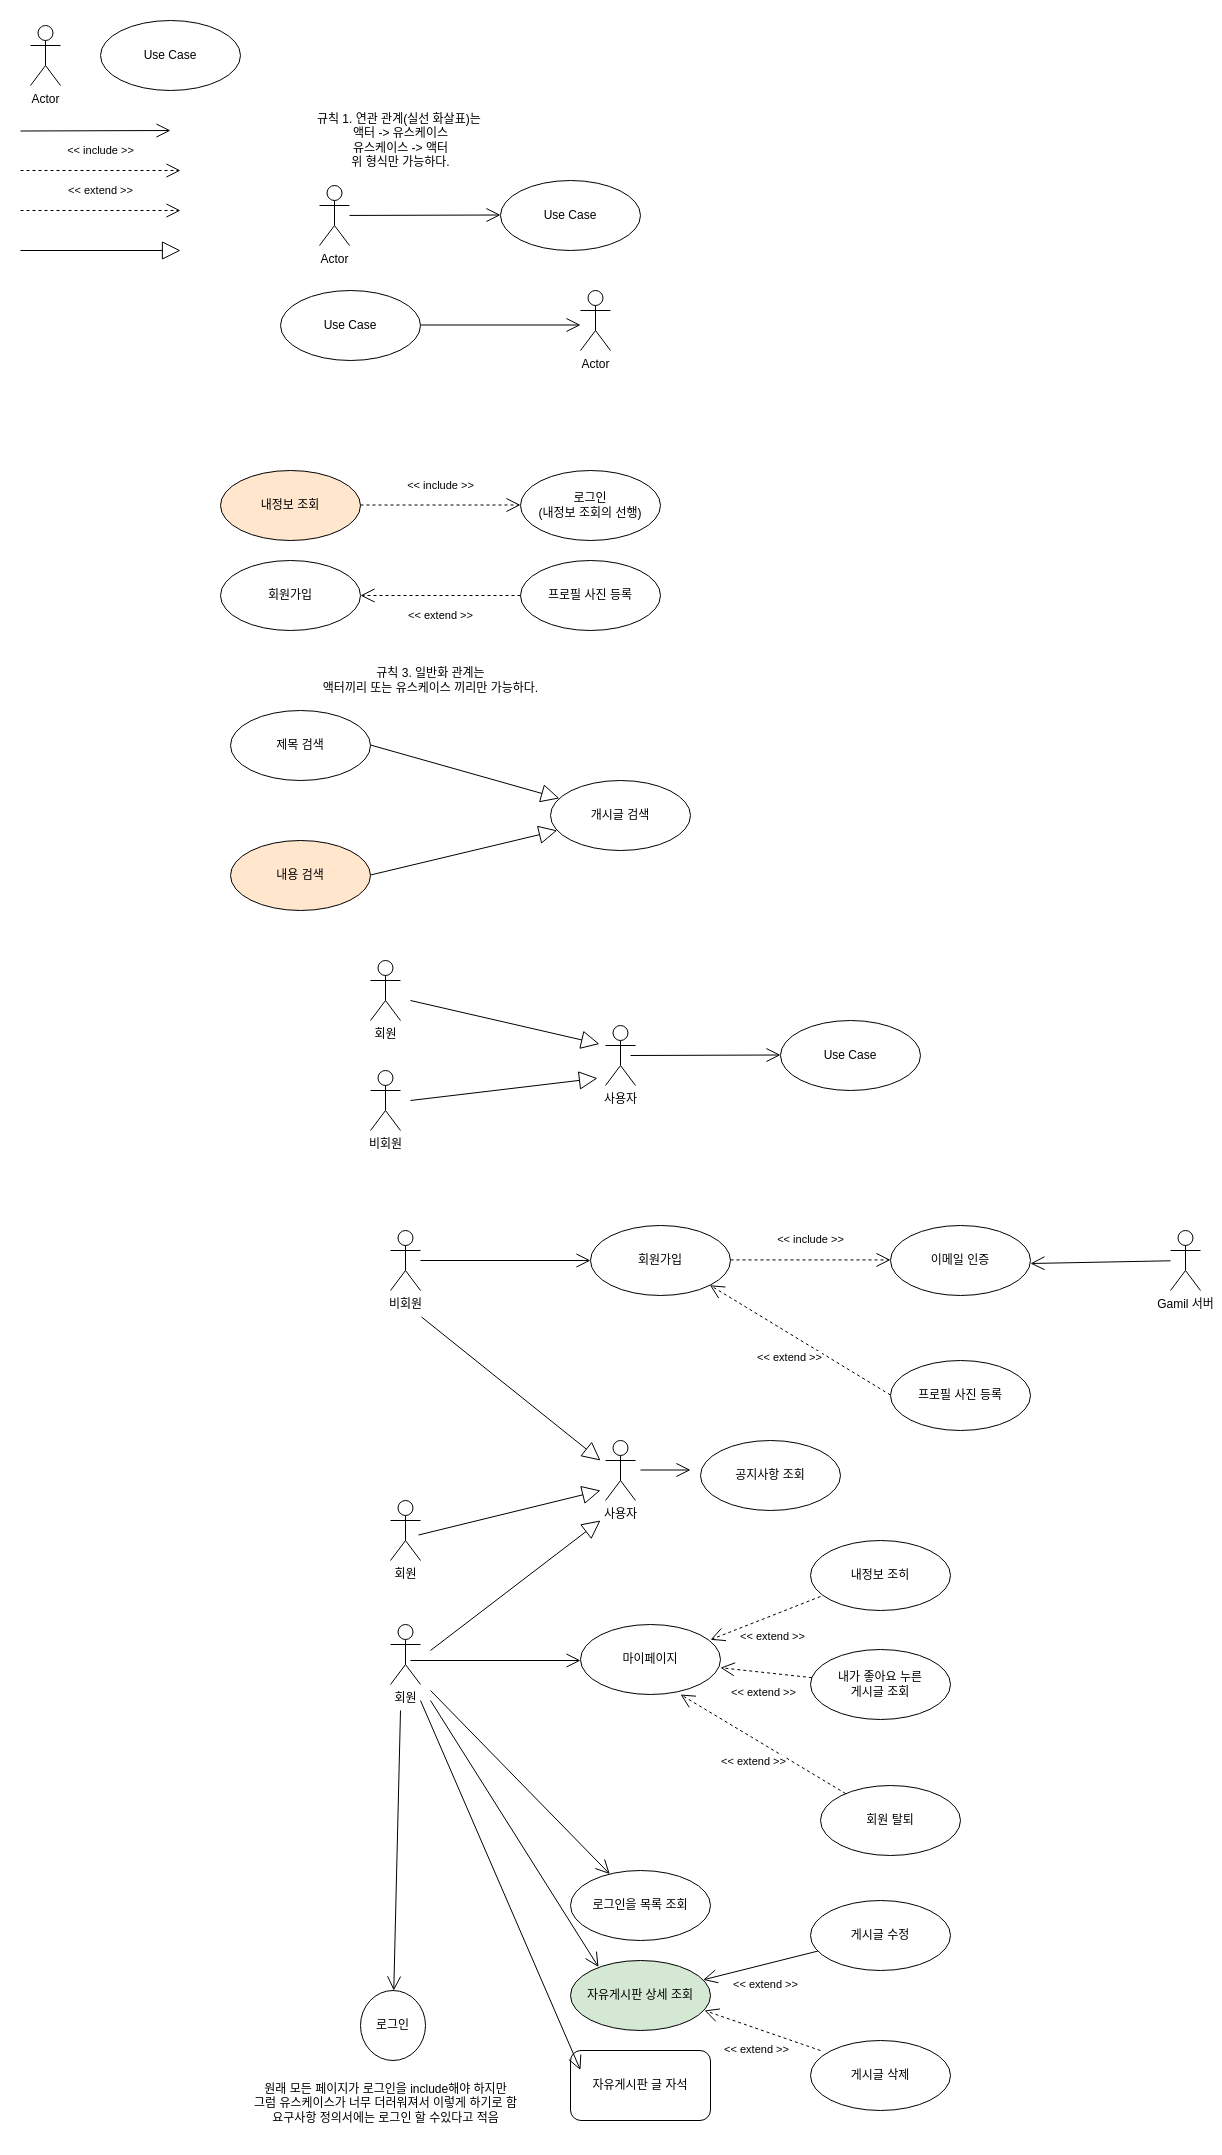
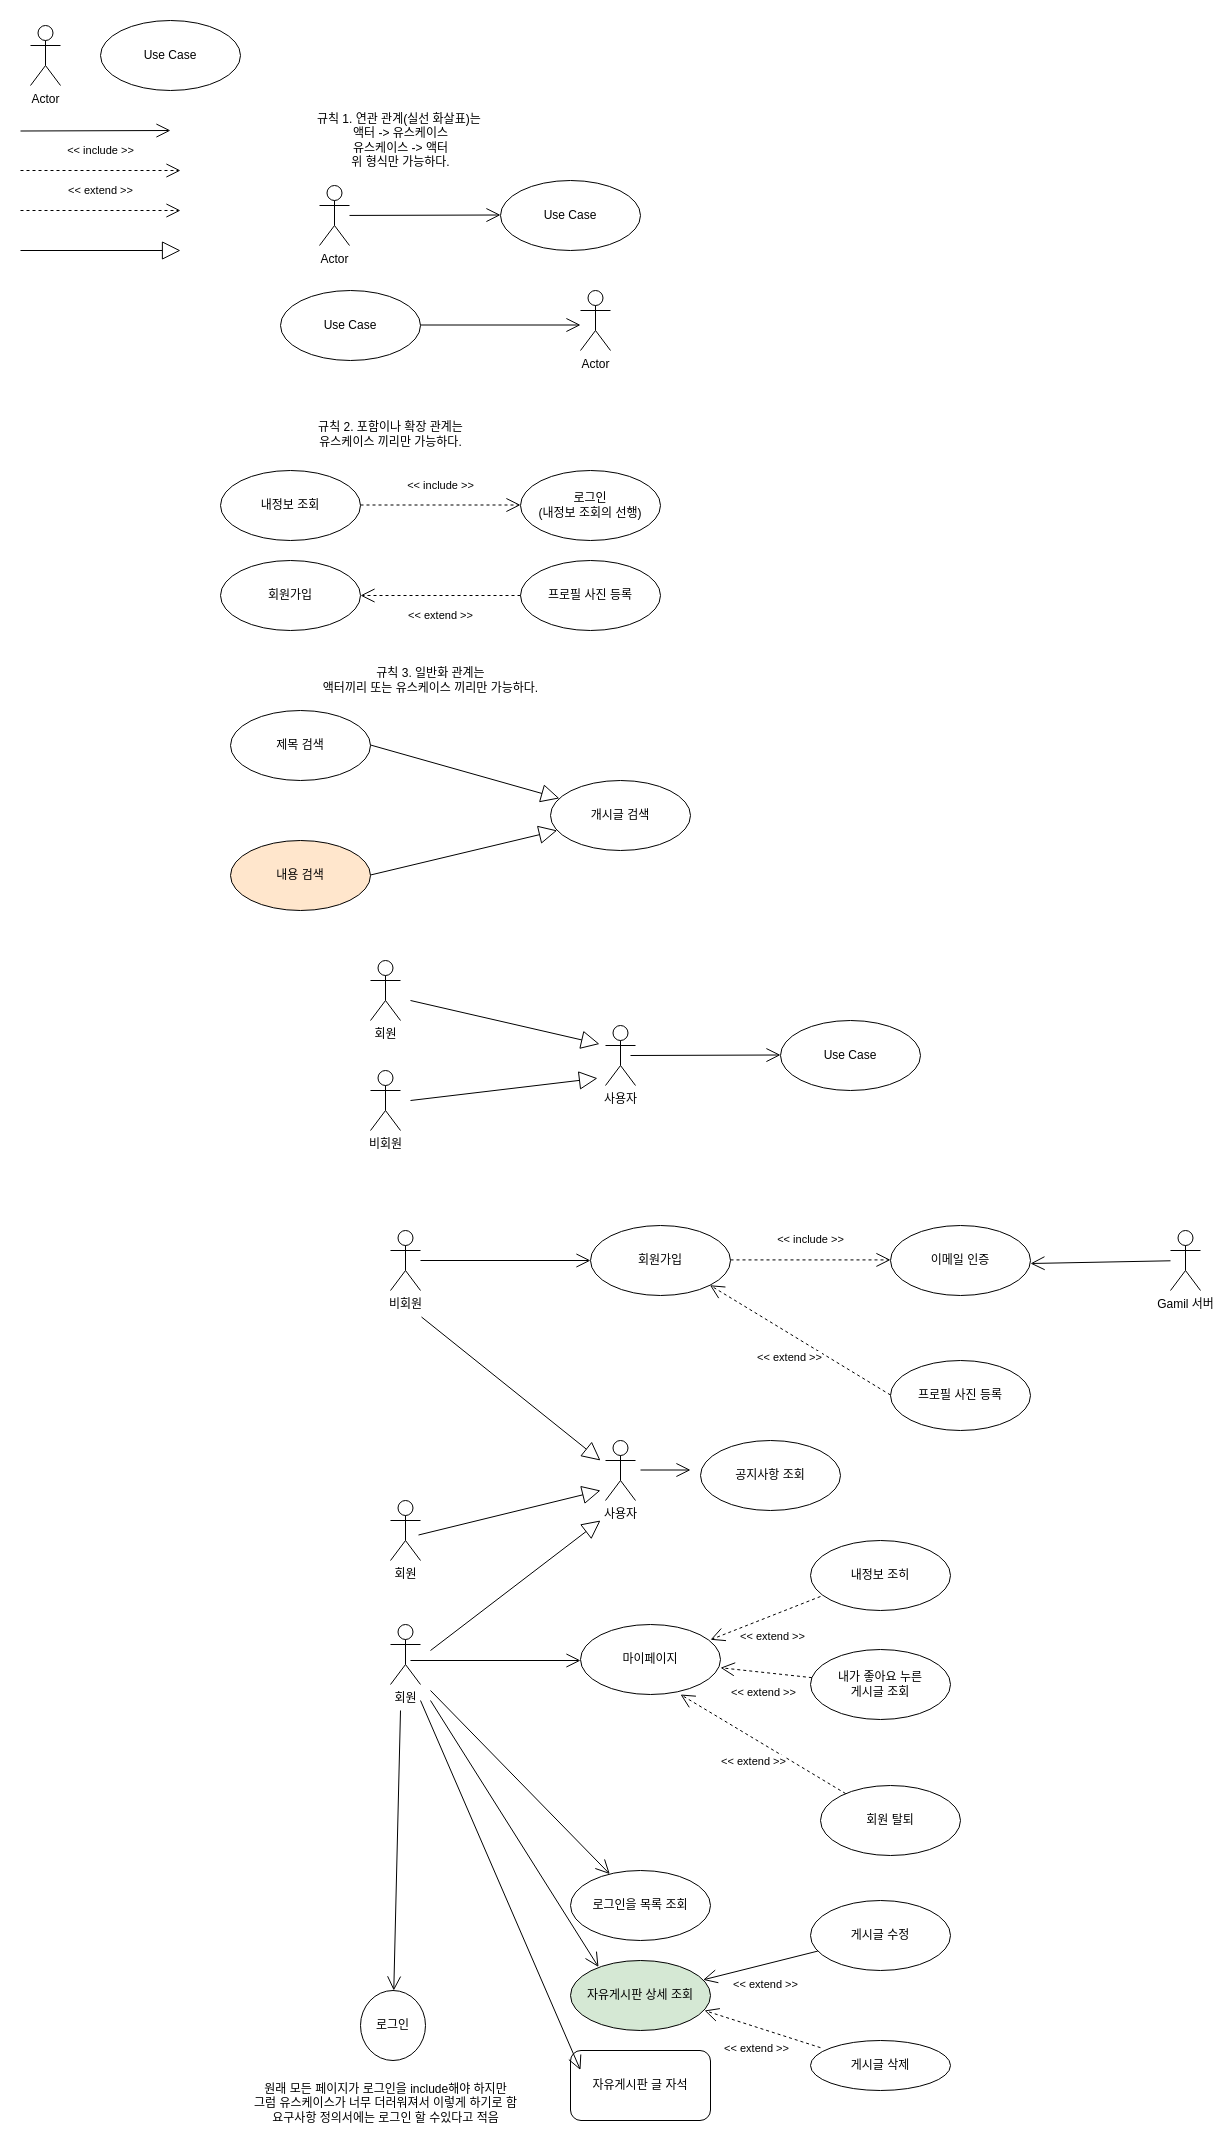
node "규칙 2. 포함이나 확장 관계는 유스케이스 끼리만 가능하다.": added
node "내정보 조회": fillcolor #ffe6cc -> #ffffff
node "게시글 삭제": size 140x70 -> 140x50
